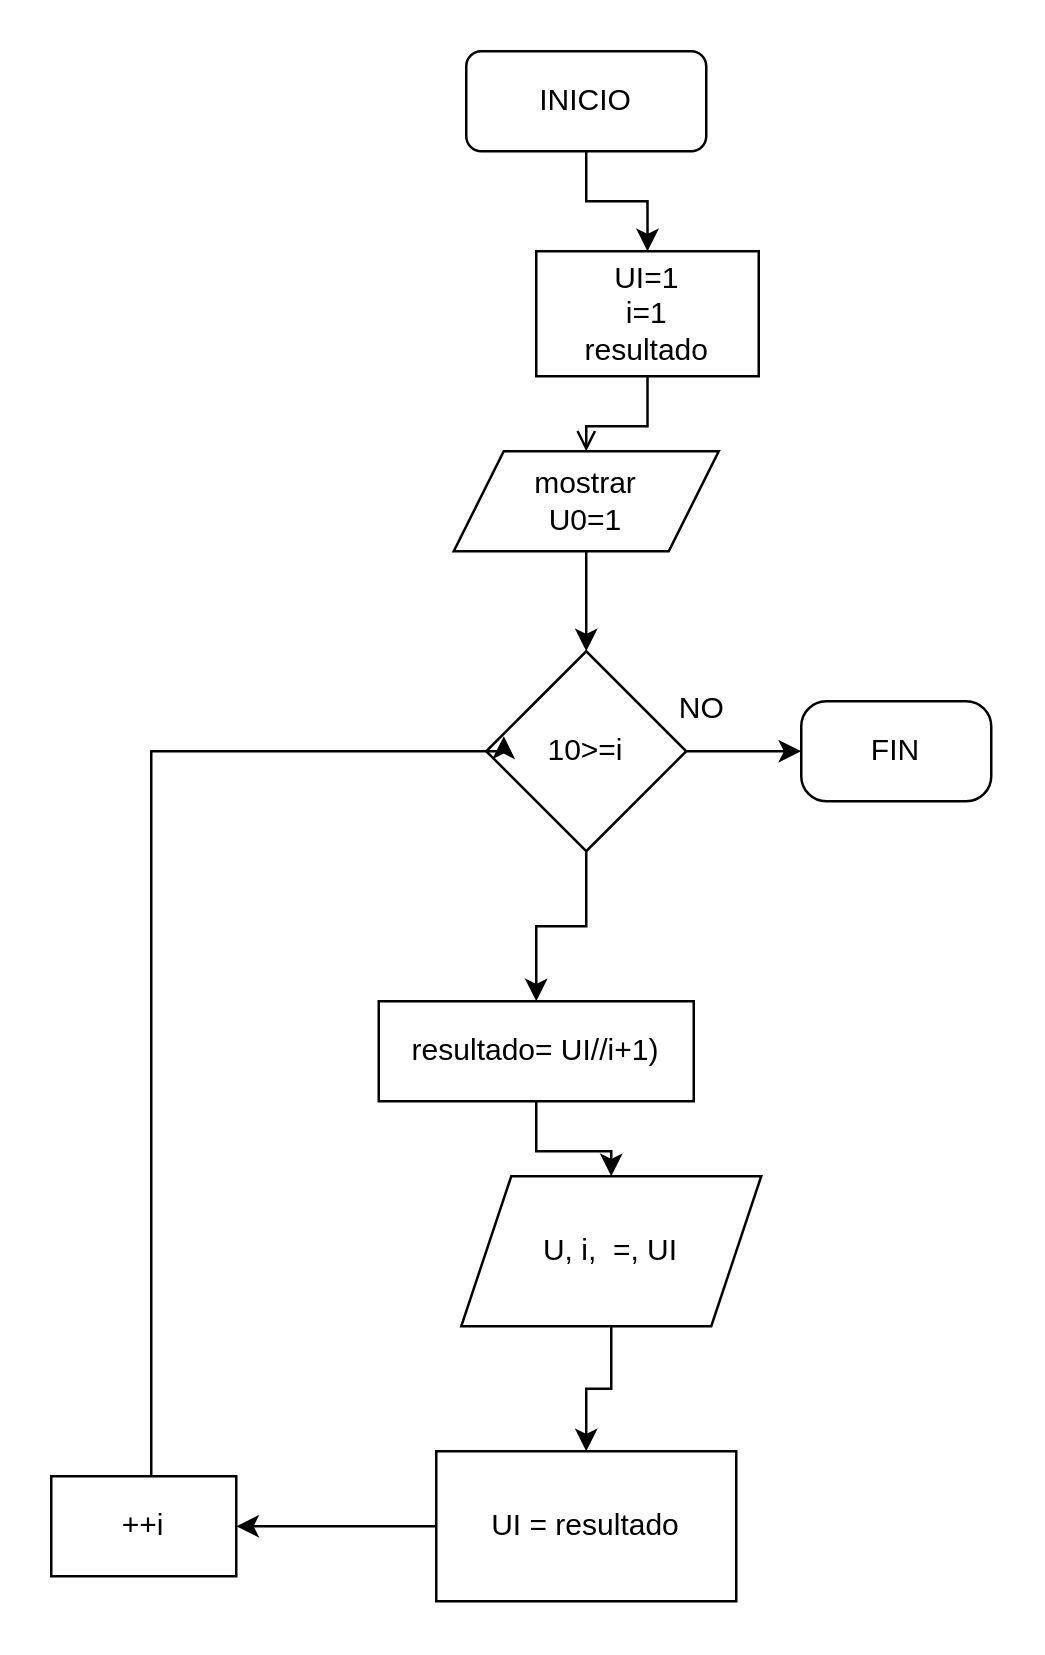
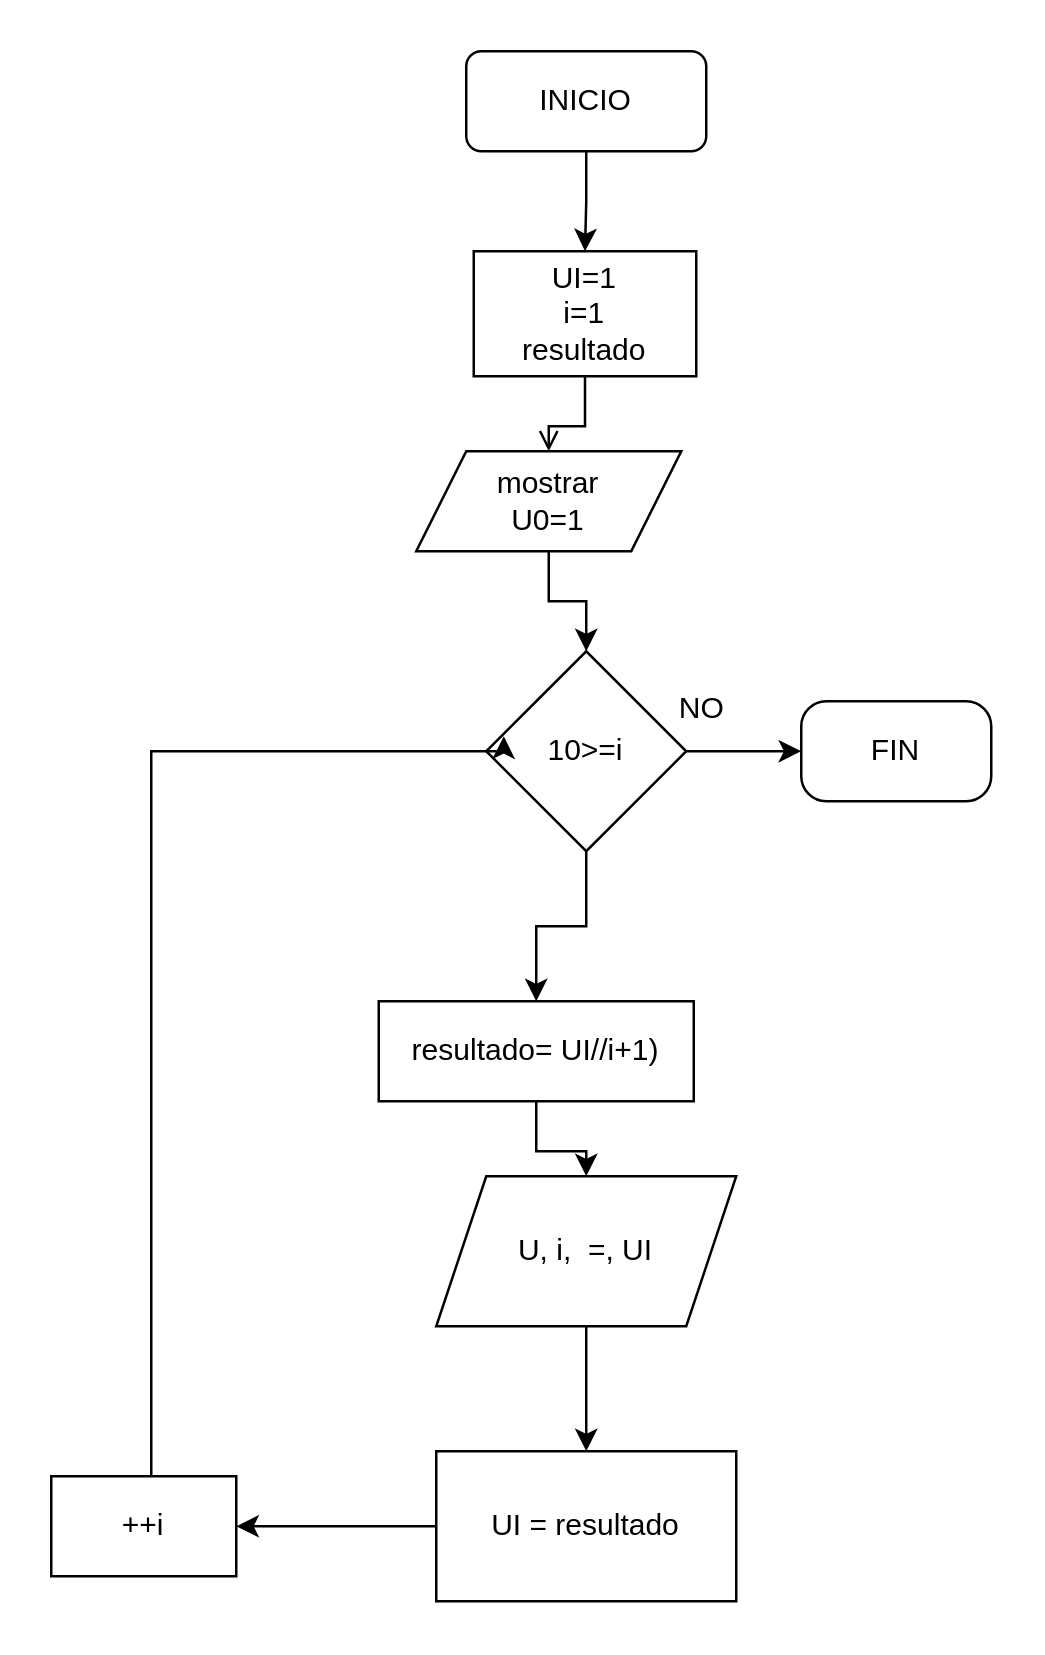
node "UI=1 i=1 resultado": moved (648, 314) -> (585, 314)
node "mostrar U0=1": moved (586, 501) -> (549, 501)
node "U, i, =, UI": moved (611, 1251) -> (586, 1251)
